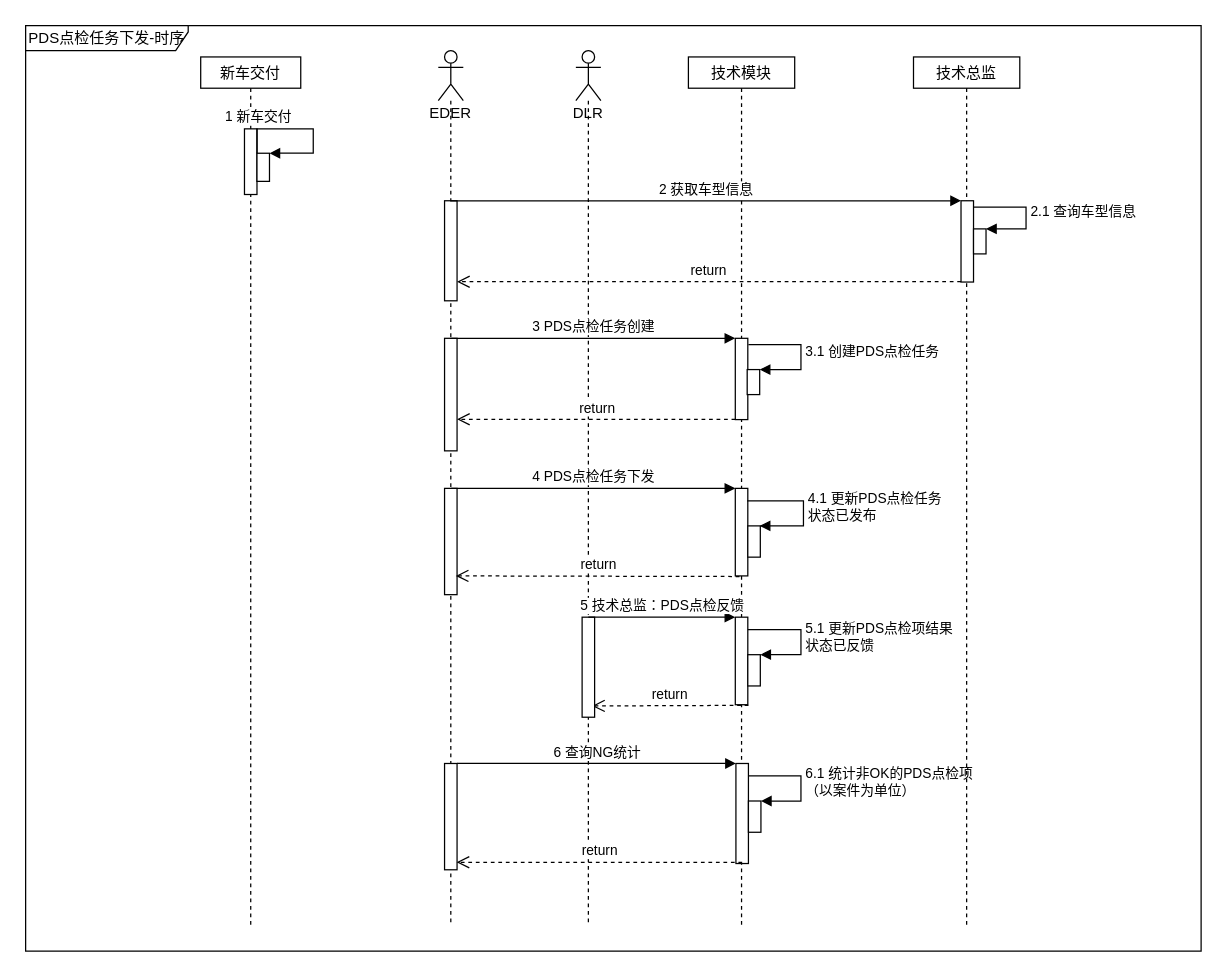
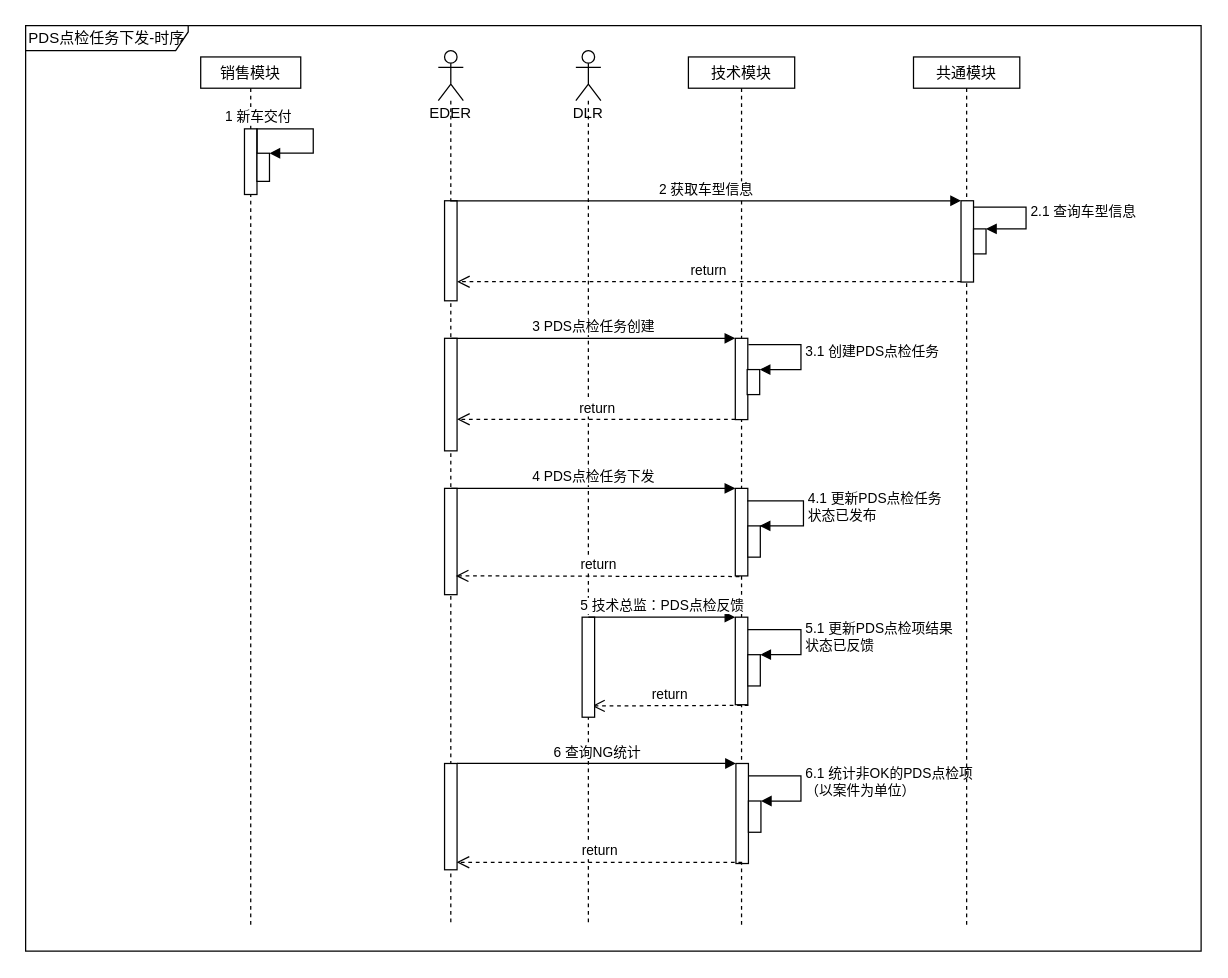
node "新车交付": label "新车交付" -> "销售模块"
node "技术总监": label "技术总监" -> "共通模块"
